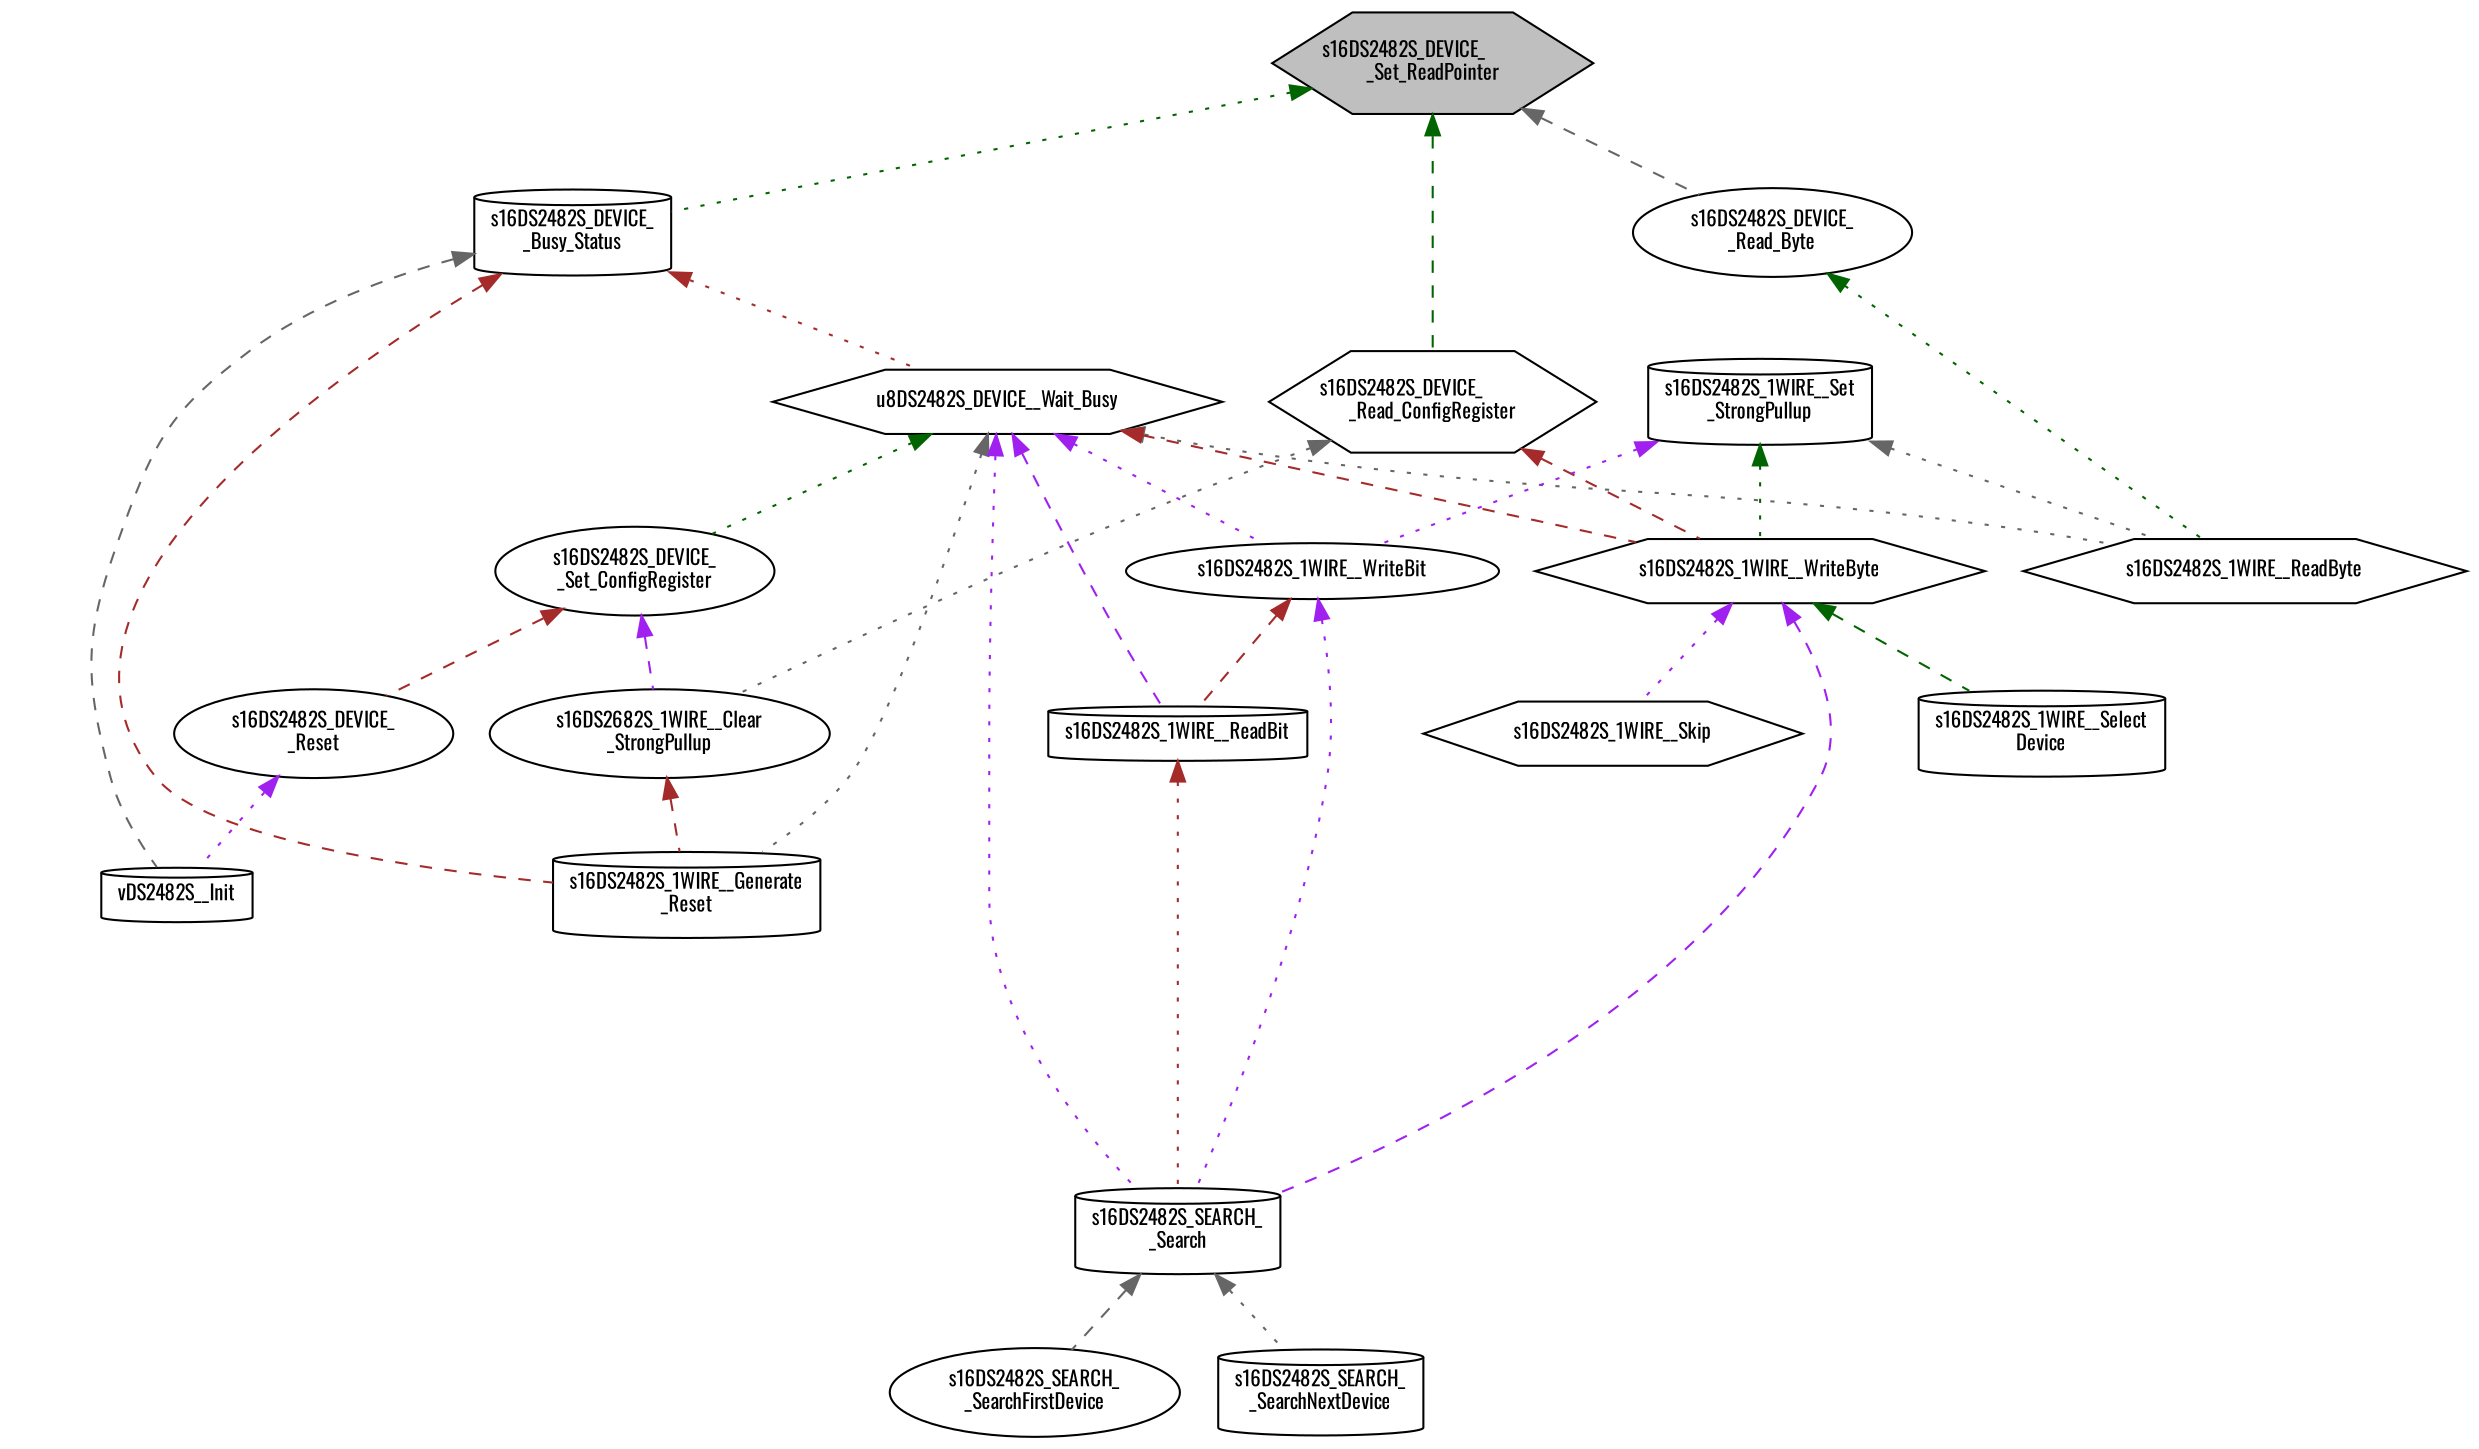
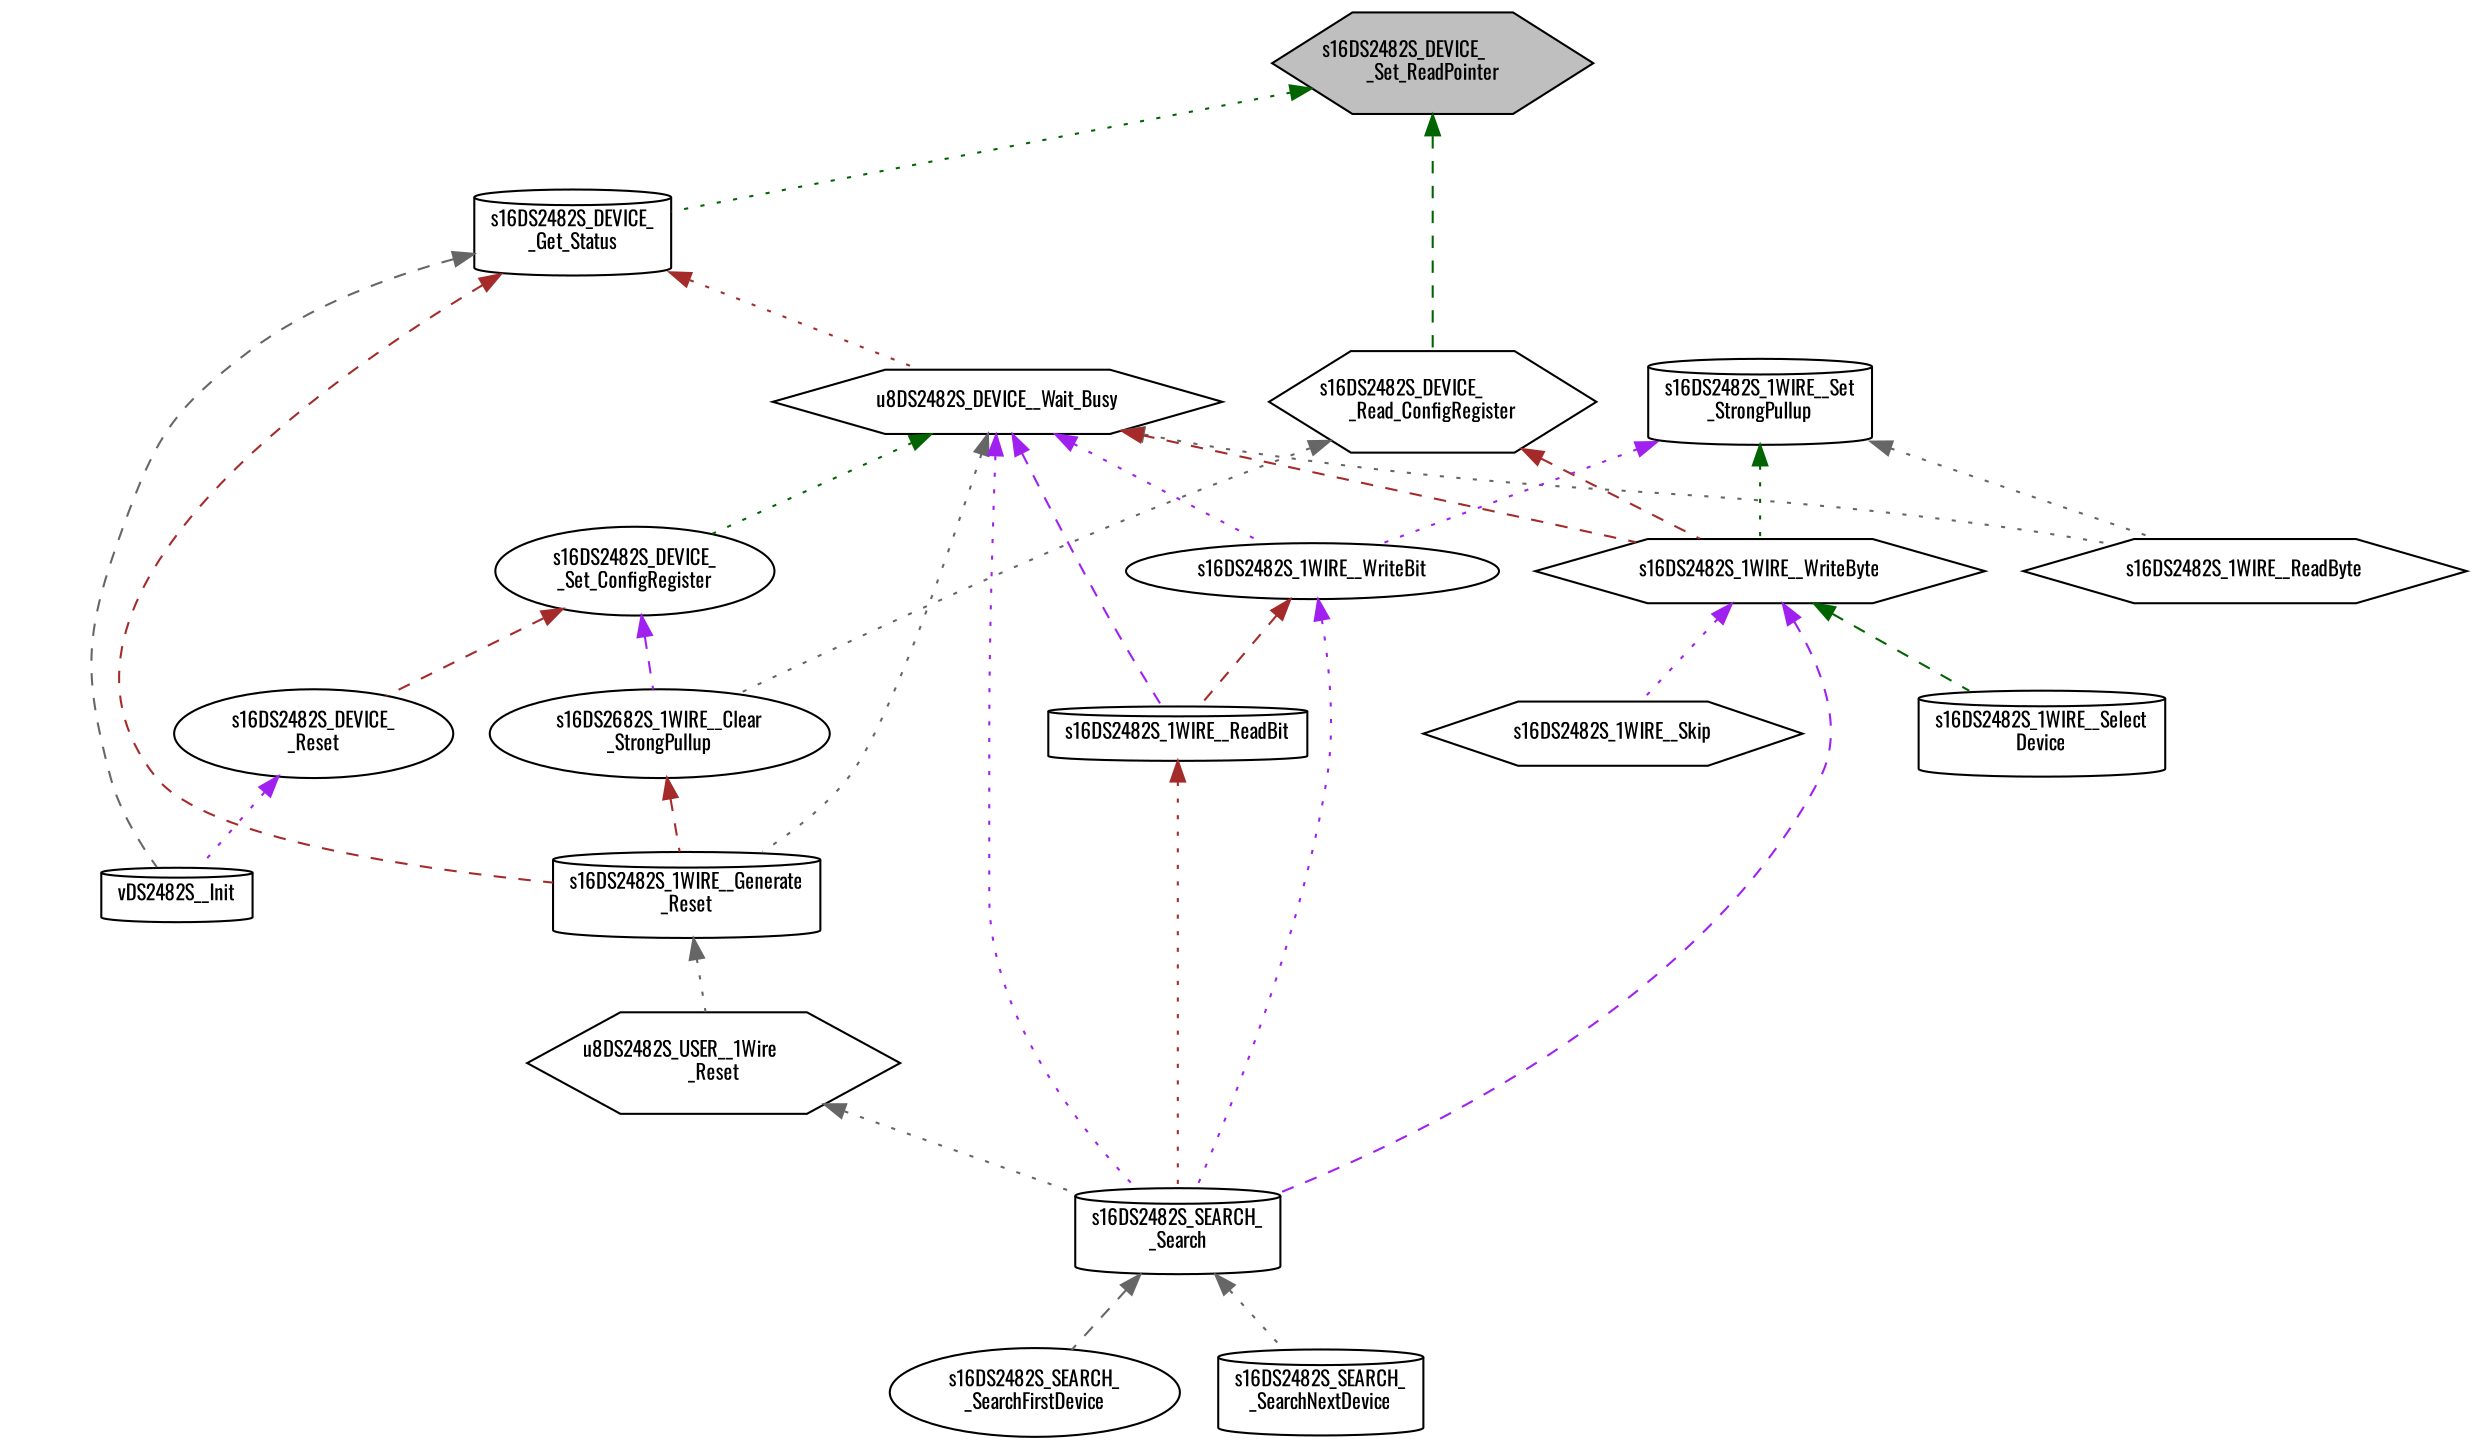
node "s16DS2482S_DEVICE_ _Busy_Status": label "s16DS2482S_DEVICE_ _Busy_Status" -> "s16DS2482S_DEVICE_ _Get_Status"
node "s16DS2482S_DEVICE_ _Read_Byte": removed
node "u8DS2482S_USER__1Wire _Reset": added
